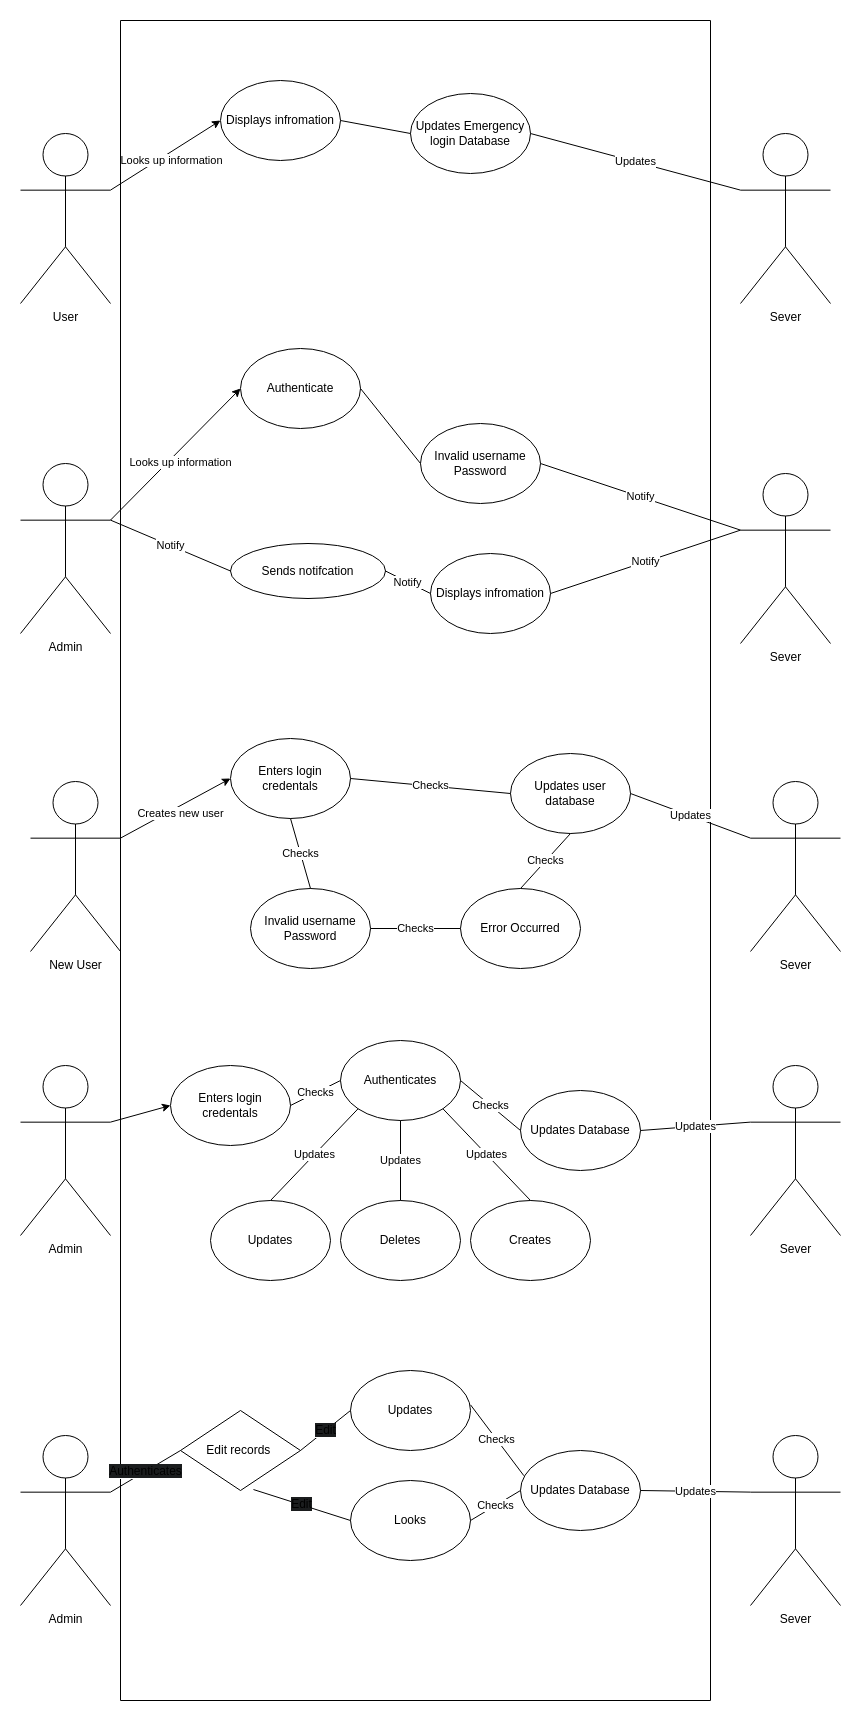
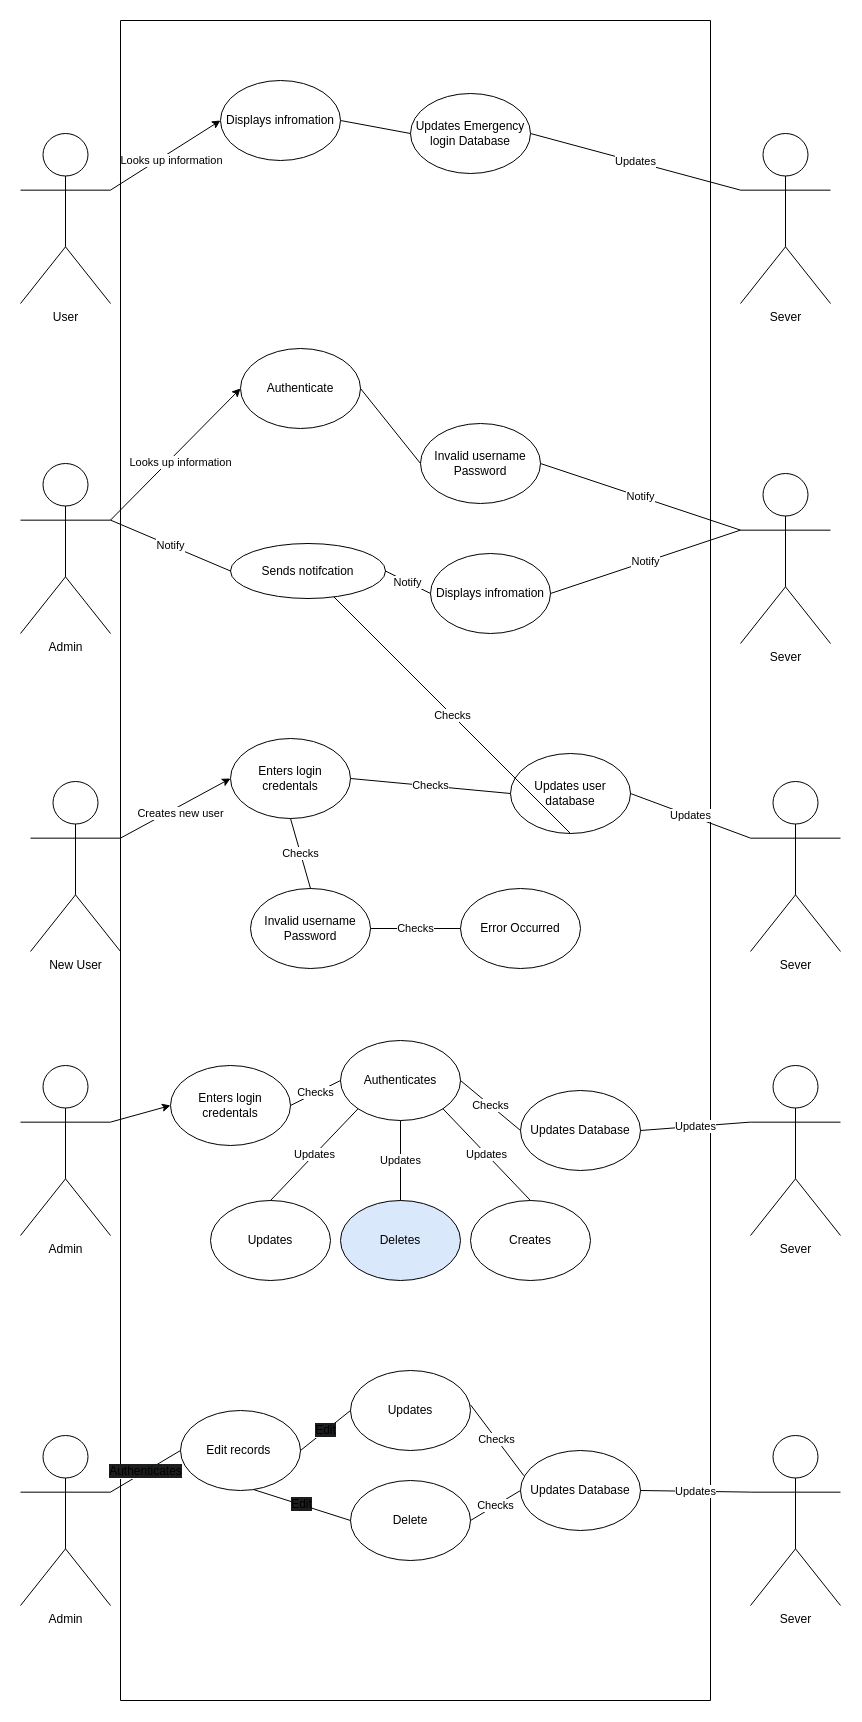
edge "Updates user database" -- "Error Occurred": now "Updates user database" -- "Sends notifcation"
node "Deletes": fillcolor #ffffff -> #dae8fc
node "Edit records": shape diamond -> ellipse
node "Looks": label "Looks" -> "Delete"
